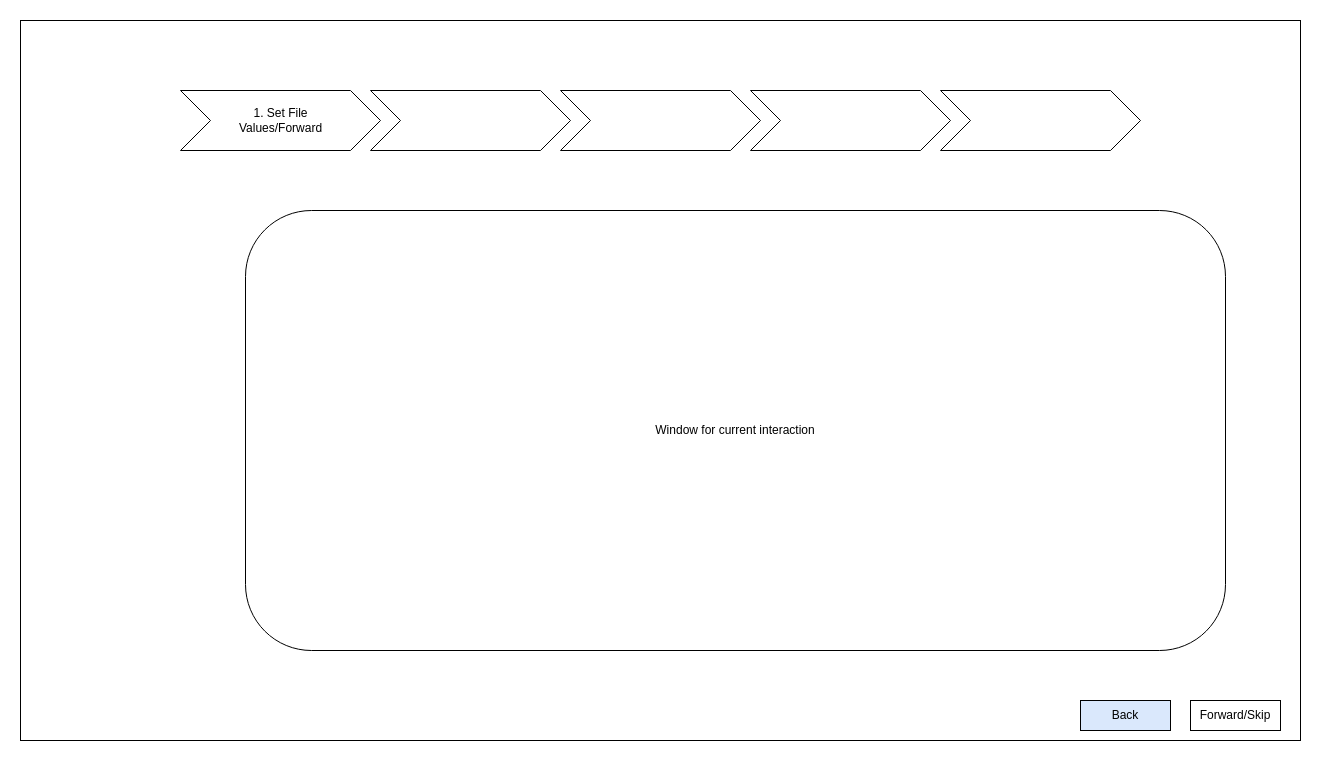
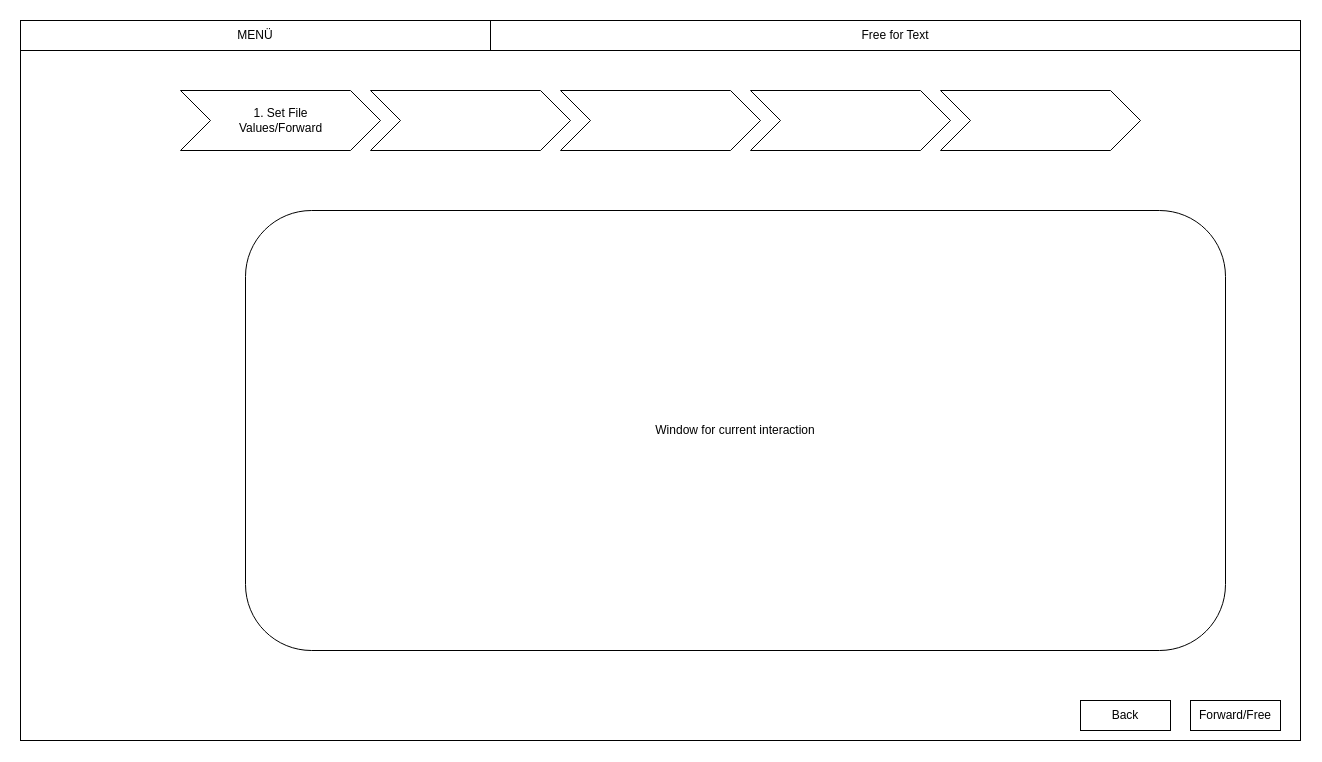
node "MENÜ": added
node "Free for Text": added
node "Back": fillcolor #dae8fc -> #ffffff
node "Forward/Skip": label "Forward/Skip" -> "Forward/Free"
